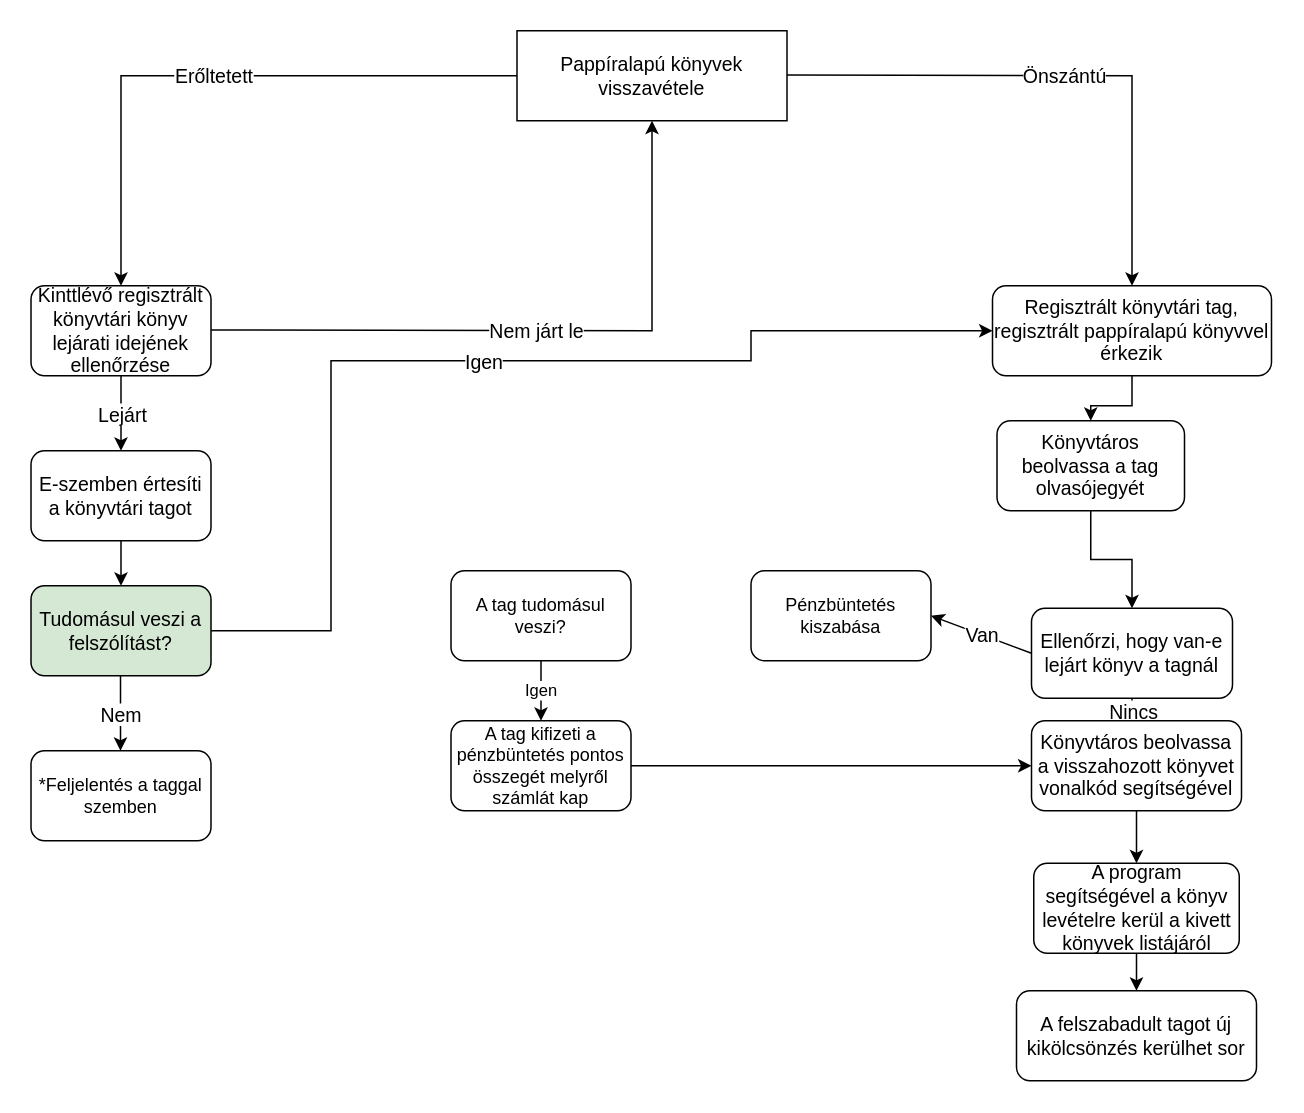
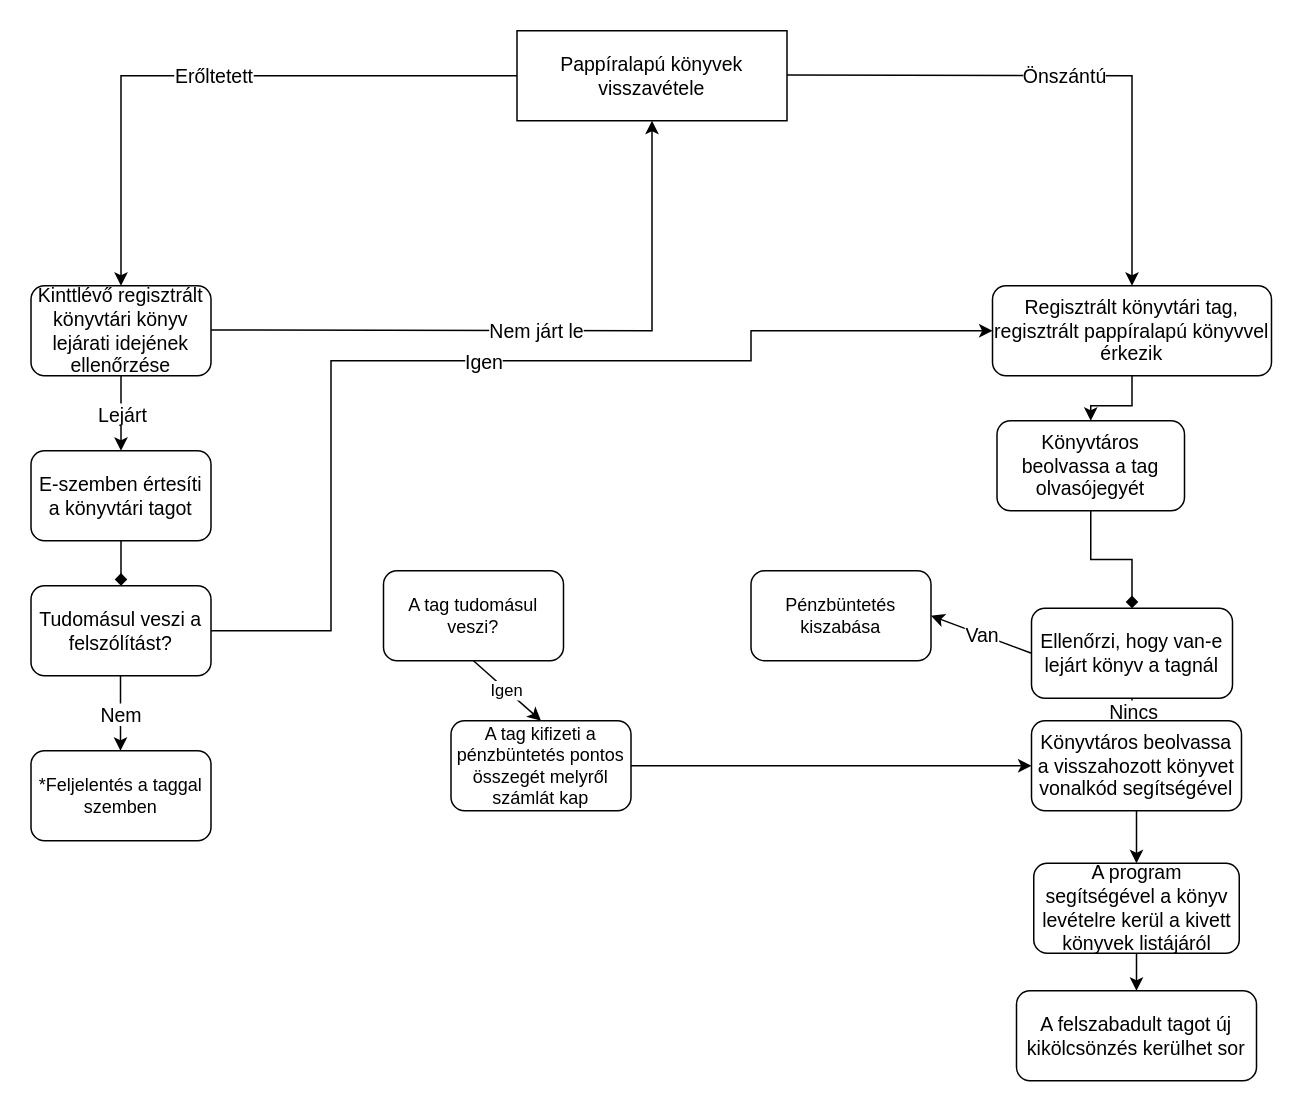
edge "E-szemben értesíti a könyvtári tagot" -> "Tudomásul veszi a felszólítást?": arrowhead classic -> diamond
edge "Könyvtáros beolvassa a tag olvasójegyét" -> "Ellenőrzi, hogy van-e lejárt könyv a tagnál": arrowhead classic -> diamond
node "A tag tudomásul veszi?": moved (541, 616) -> (473, 616)
node "Tudomásul veszi a felszólítást?": fillcolor #d5e8d4 -> #ffffff
